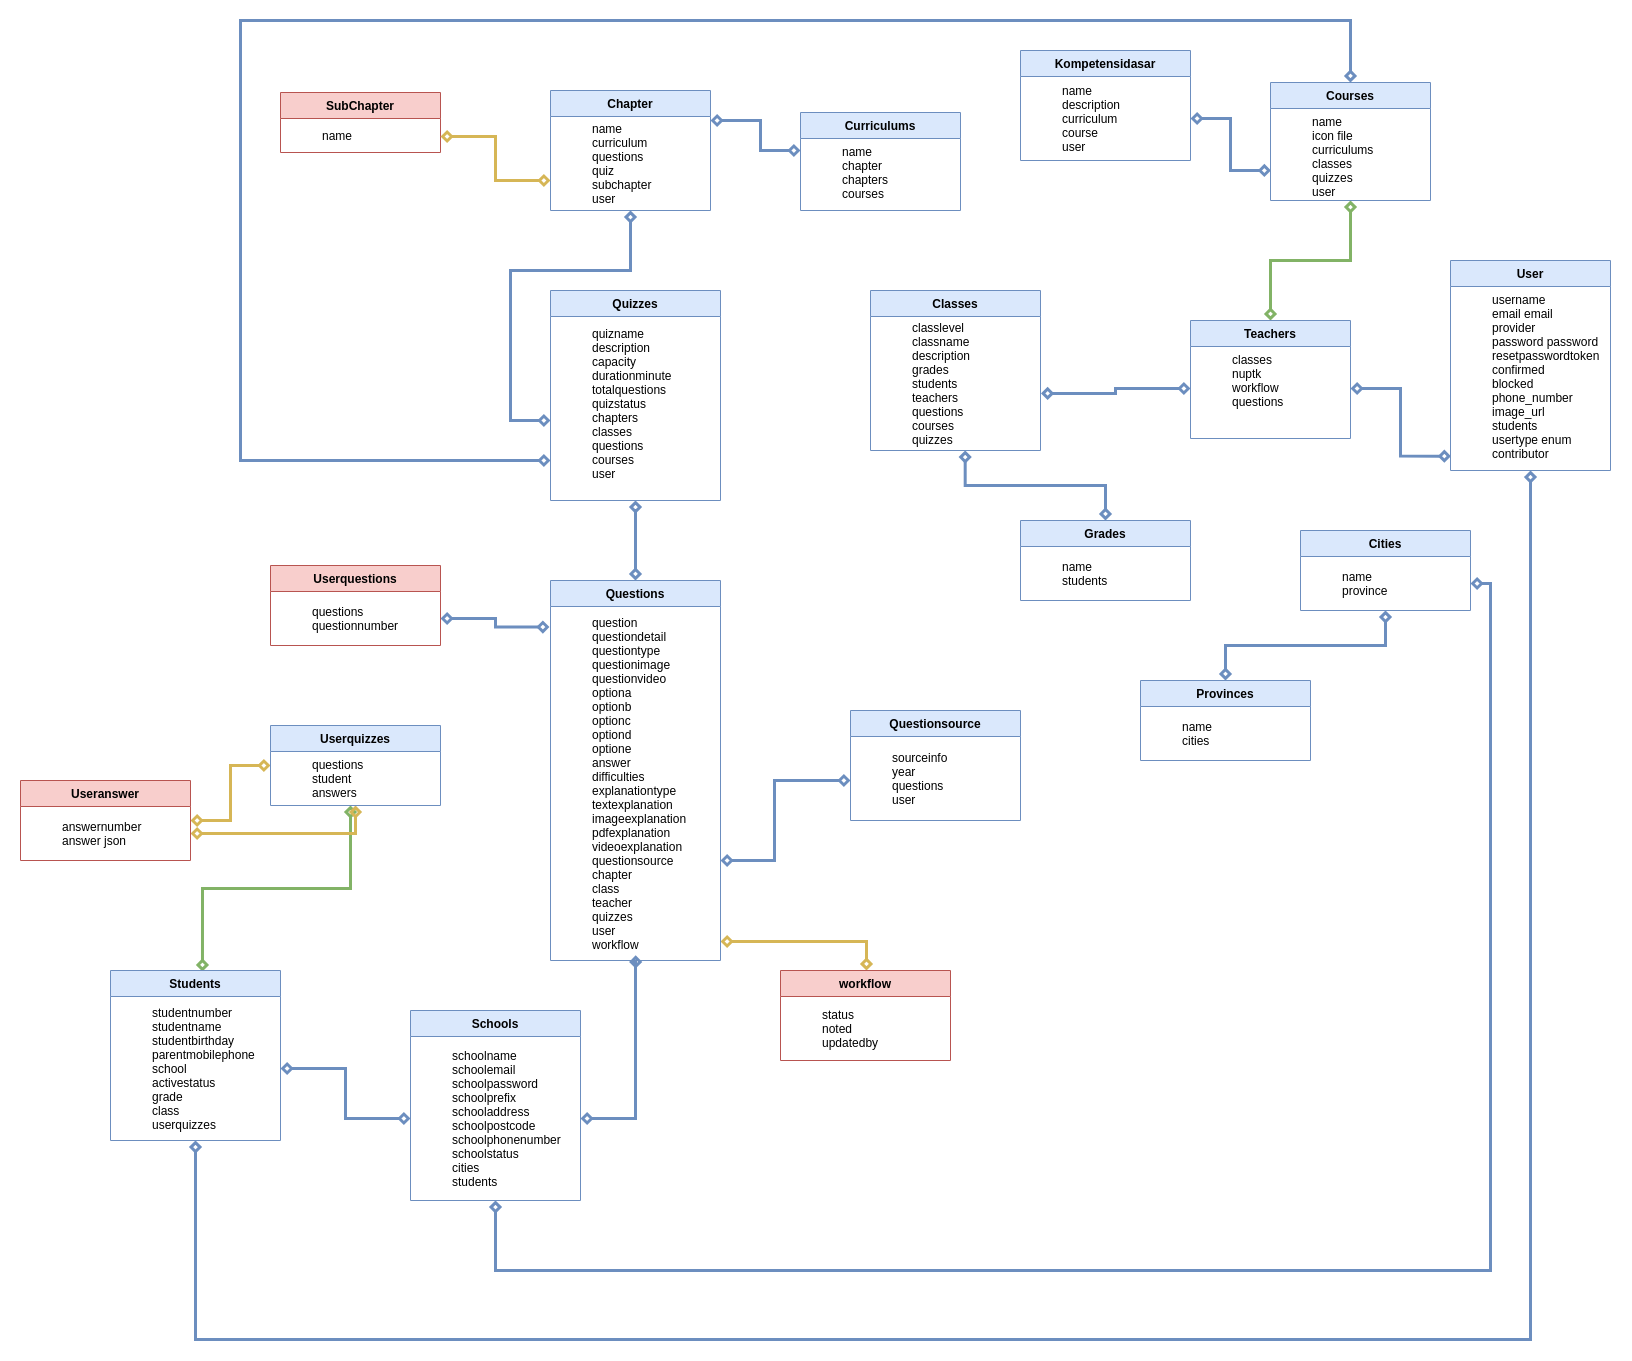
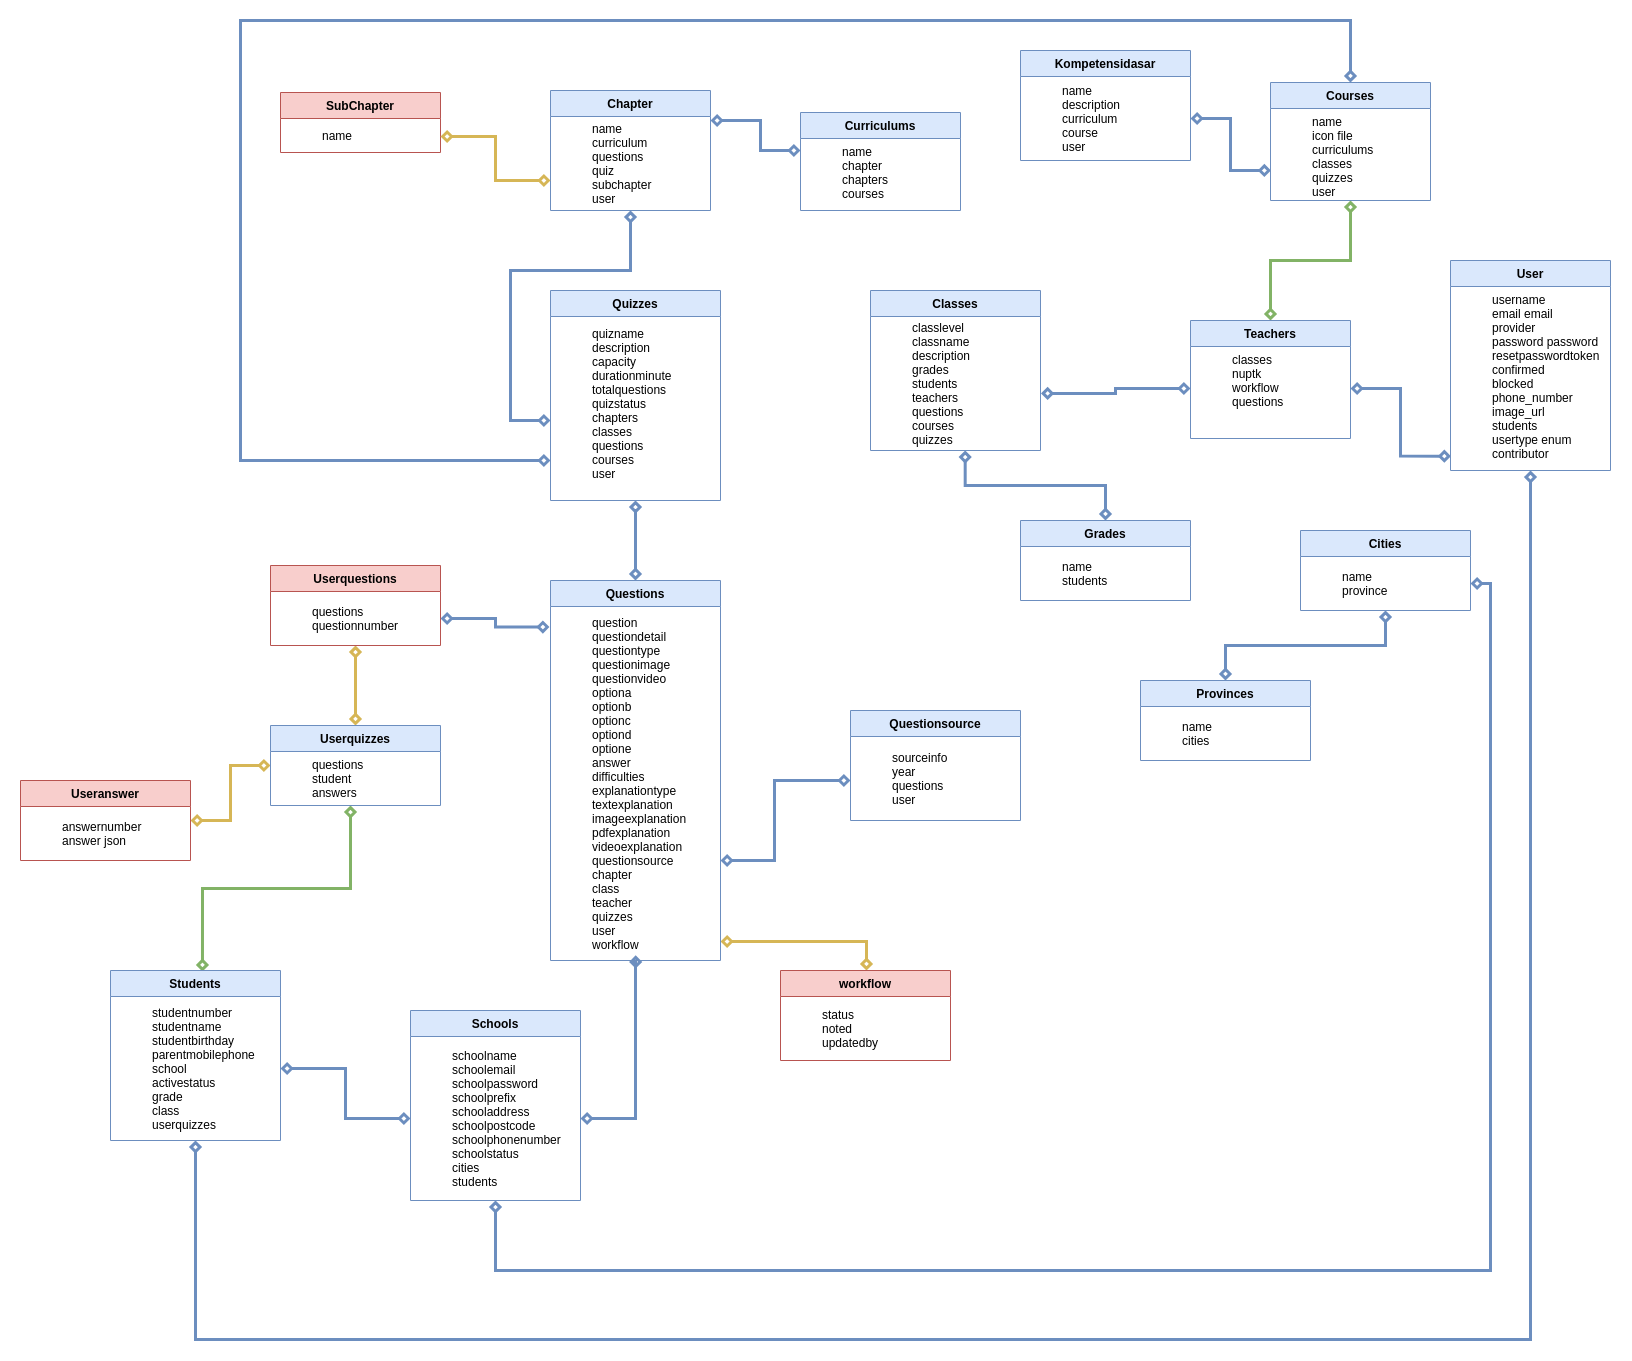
edge "Userquizzes" -- "answernumber answer json": now "Userquizzes" -- "Userquestions"
